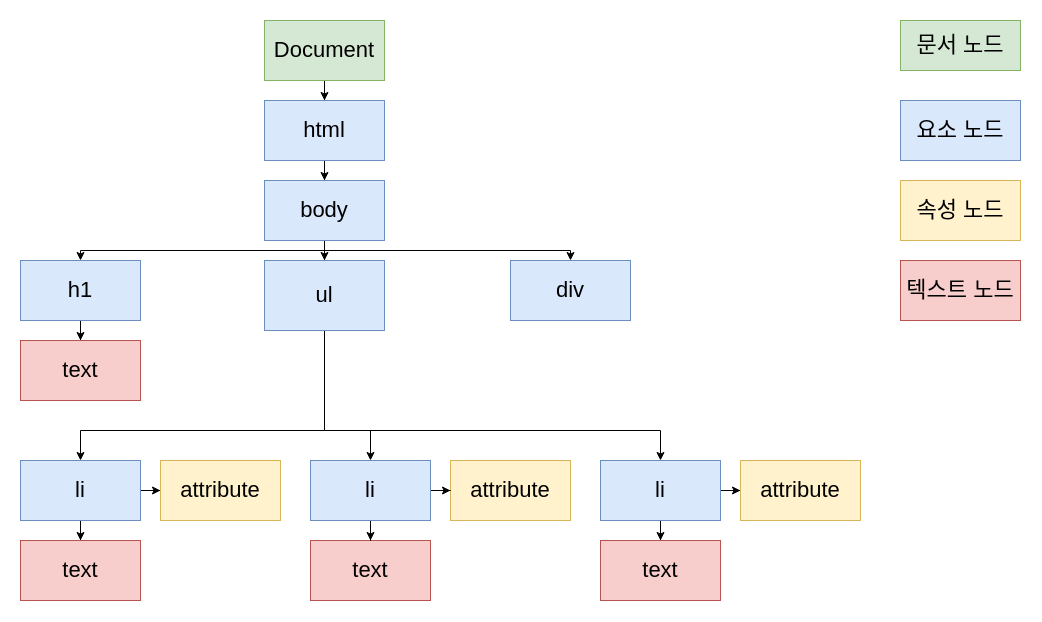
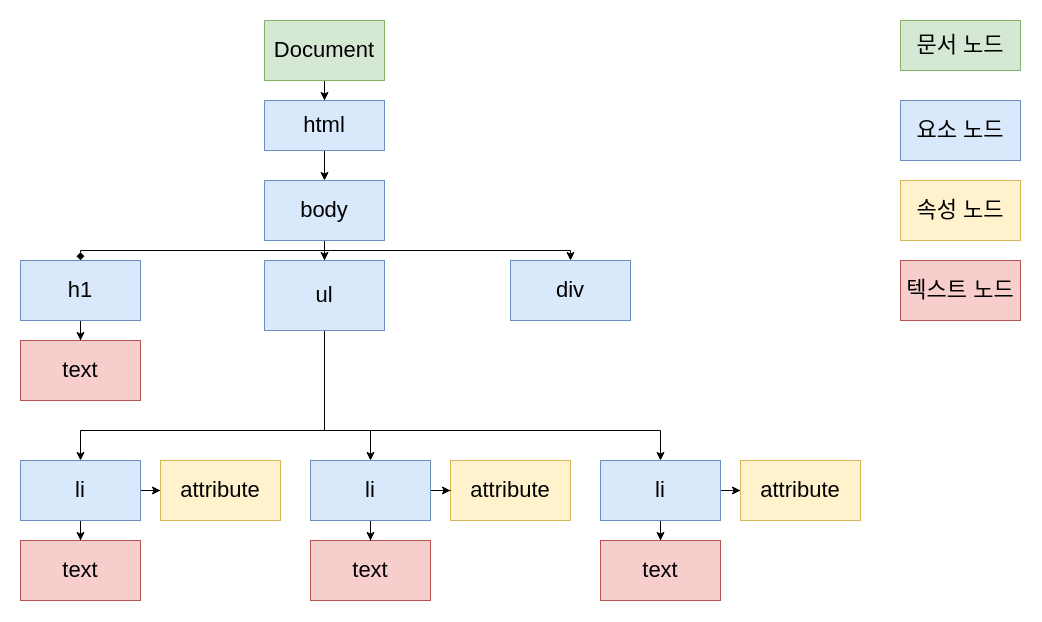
node "html": size 120x60 -> 120x50
edge "body" -> "h1": arrowhead classic -> diamond
